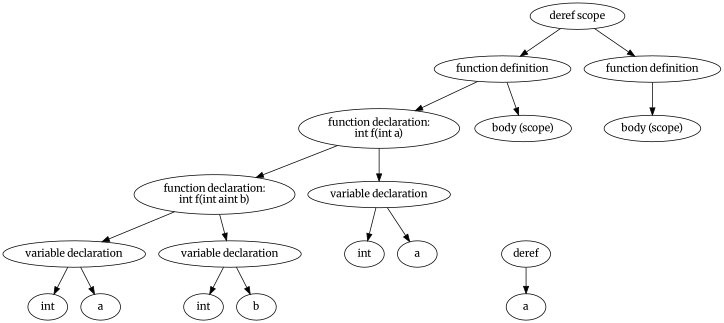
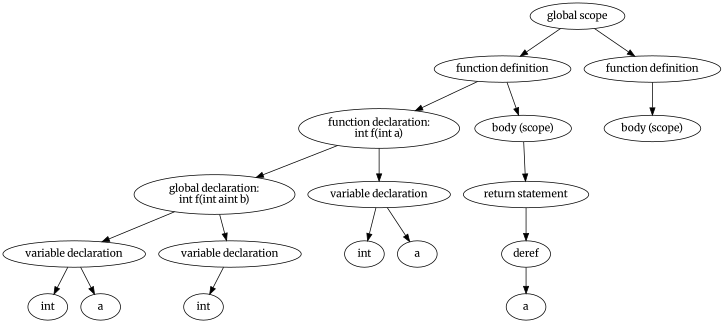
node "deref scope": label "deref scope" -> "global scope"
node "function declaration: int f(int aint b)": label "function declaration: int f(int aint b)" -> "global declaration: int f(int aint b)"
node "return statement": added
node "b": removed
